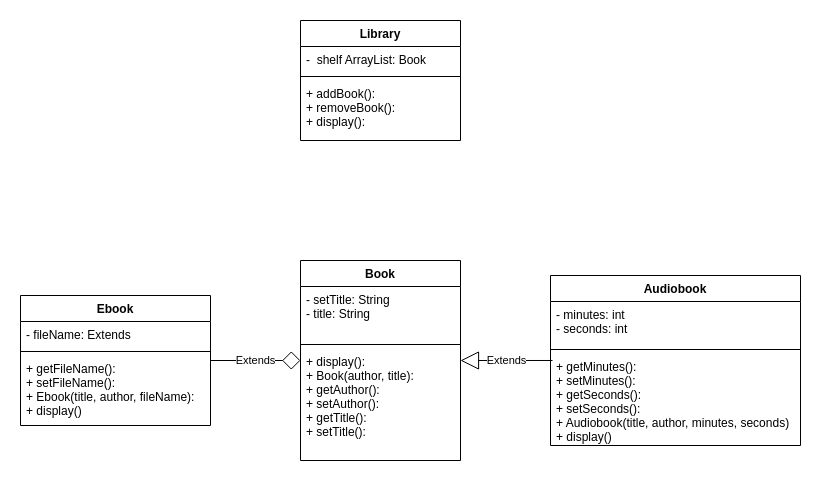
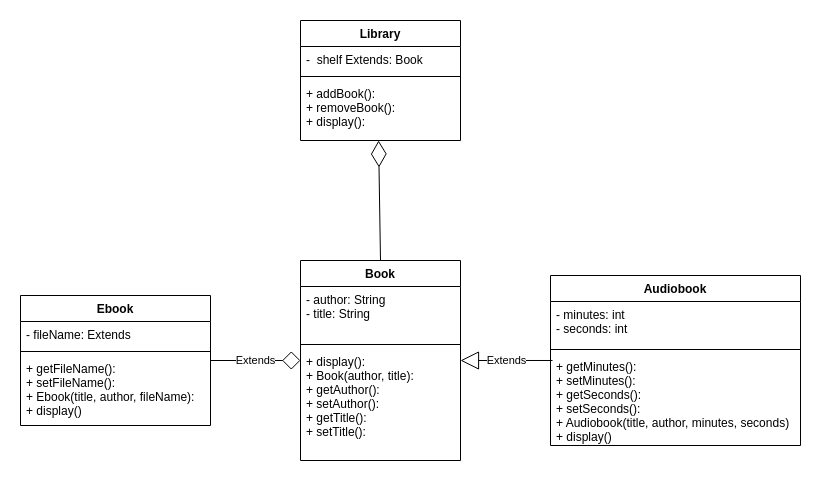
node "- shelf ArrayList: Book": label "- shelf ArrayList: Book" -> "- shelf Extends: Book"
edge "Book" -> "+ addBook(): + removeBook(): + display():": added
node "- setTitle: String - title: String": label "- setTitle: String - title: String" -> "- author: String - title: String"
